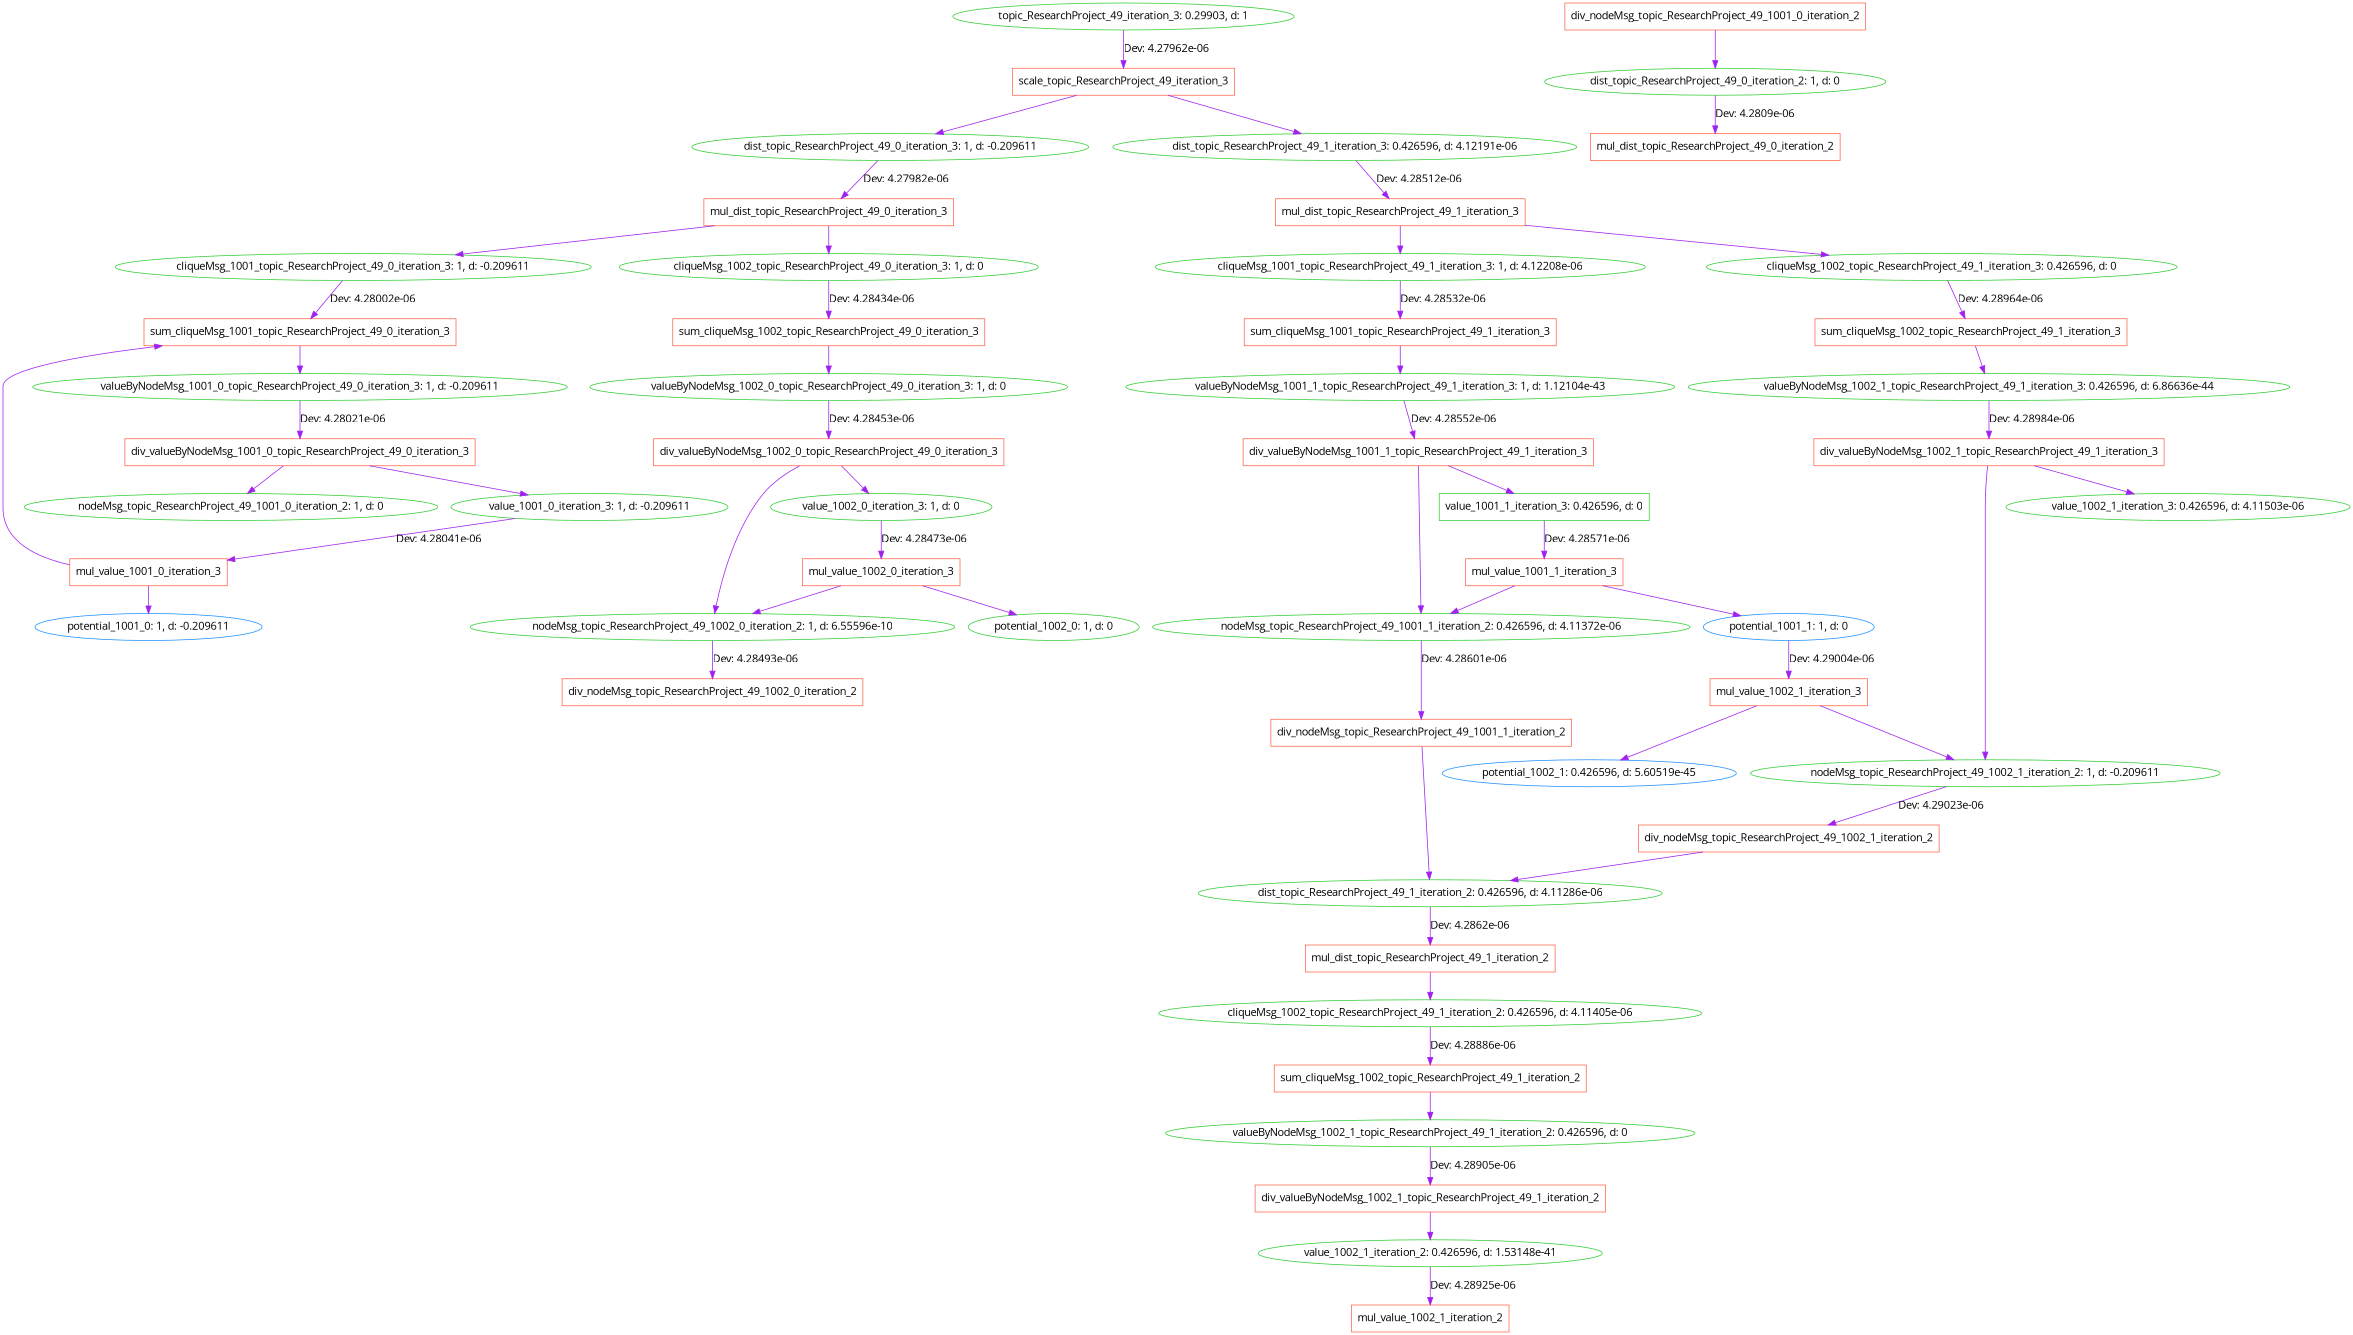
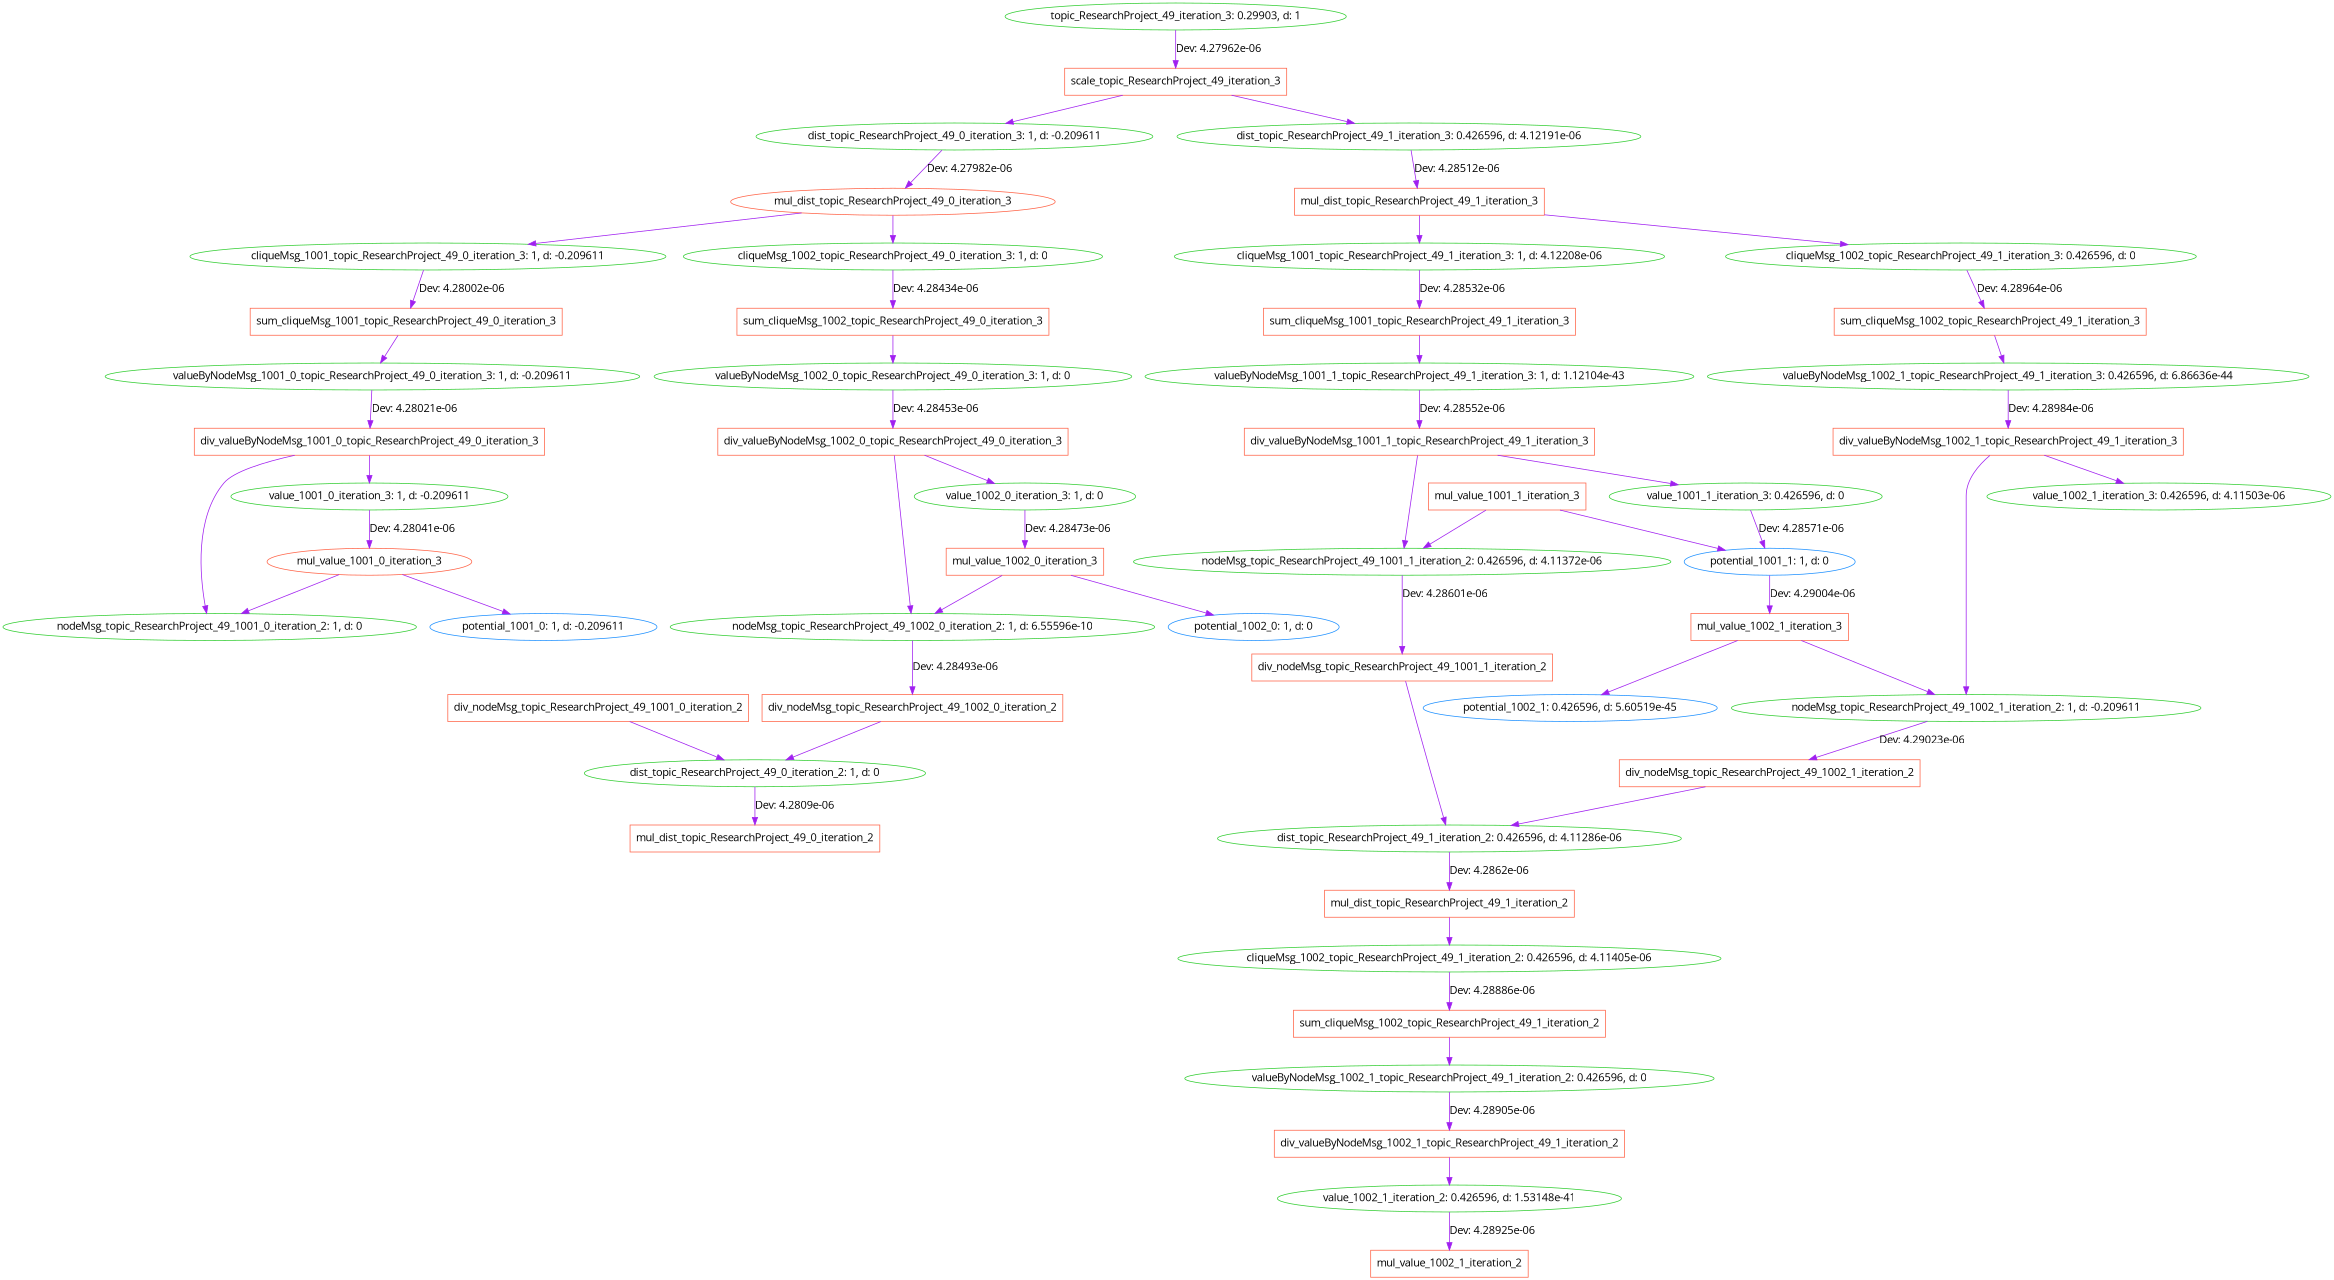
node "mul_dist_topic_ResearchProject_49_0_iteration_3": shape box -> ellipse
edge "mul_value_1001_0_iteration_3" -> "sum_cliqueMsg_1001_topic_ResearchProject_49_0_iteration_3": now "mul_value_1001_0_iteration_3" -> "nodeMsg_topic_ResearchProject_49_1001_0_iteration_2: 1, d: 0"
node "value_1001_1_iteration_3: 0.426596, d: 0": shape box -> ellipse
edge "value_1001_1_iteration_3: 0.426596, d: 0" -> "mul_value_1001_1_iteration_3": now "value_1001_1_iteration_3: 0.426596, d: 0" -> "potential_1001_1: 1, d: 0"
node "mul_value_1001_0_iteration_3": shape box -> ellipse
node "potential_1002_0: 1, d: 0": color limegreen -> dodgerblue
edge "div_nodeMsg_topic_ResearchProject_49_1002_0_iteration_2" -> "dist_topic_ResearchProject_49_0_iteration_2: 1, d: 0": added
